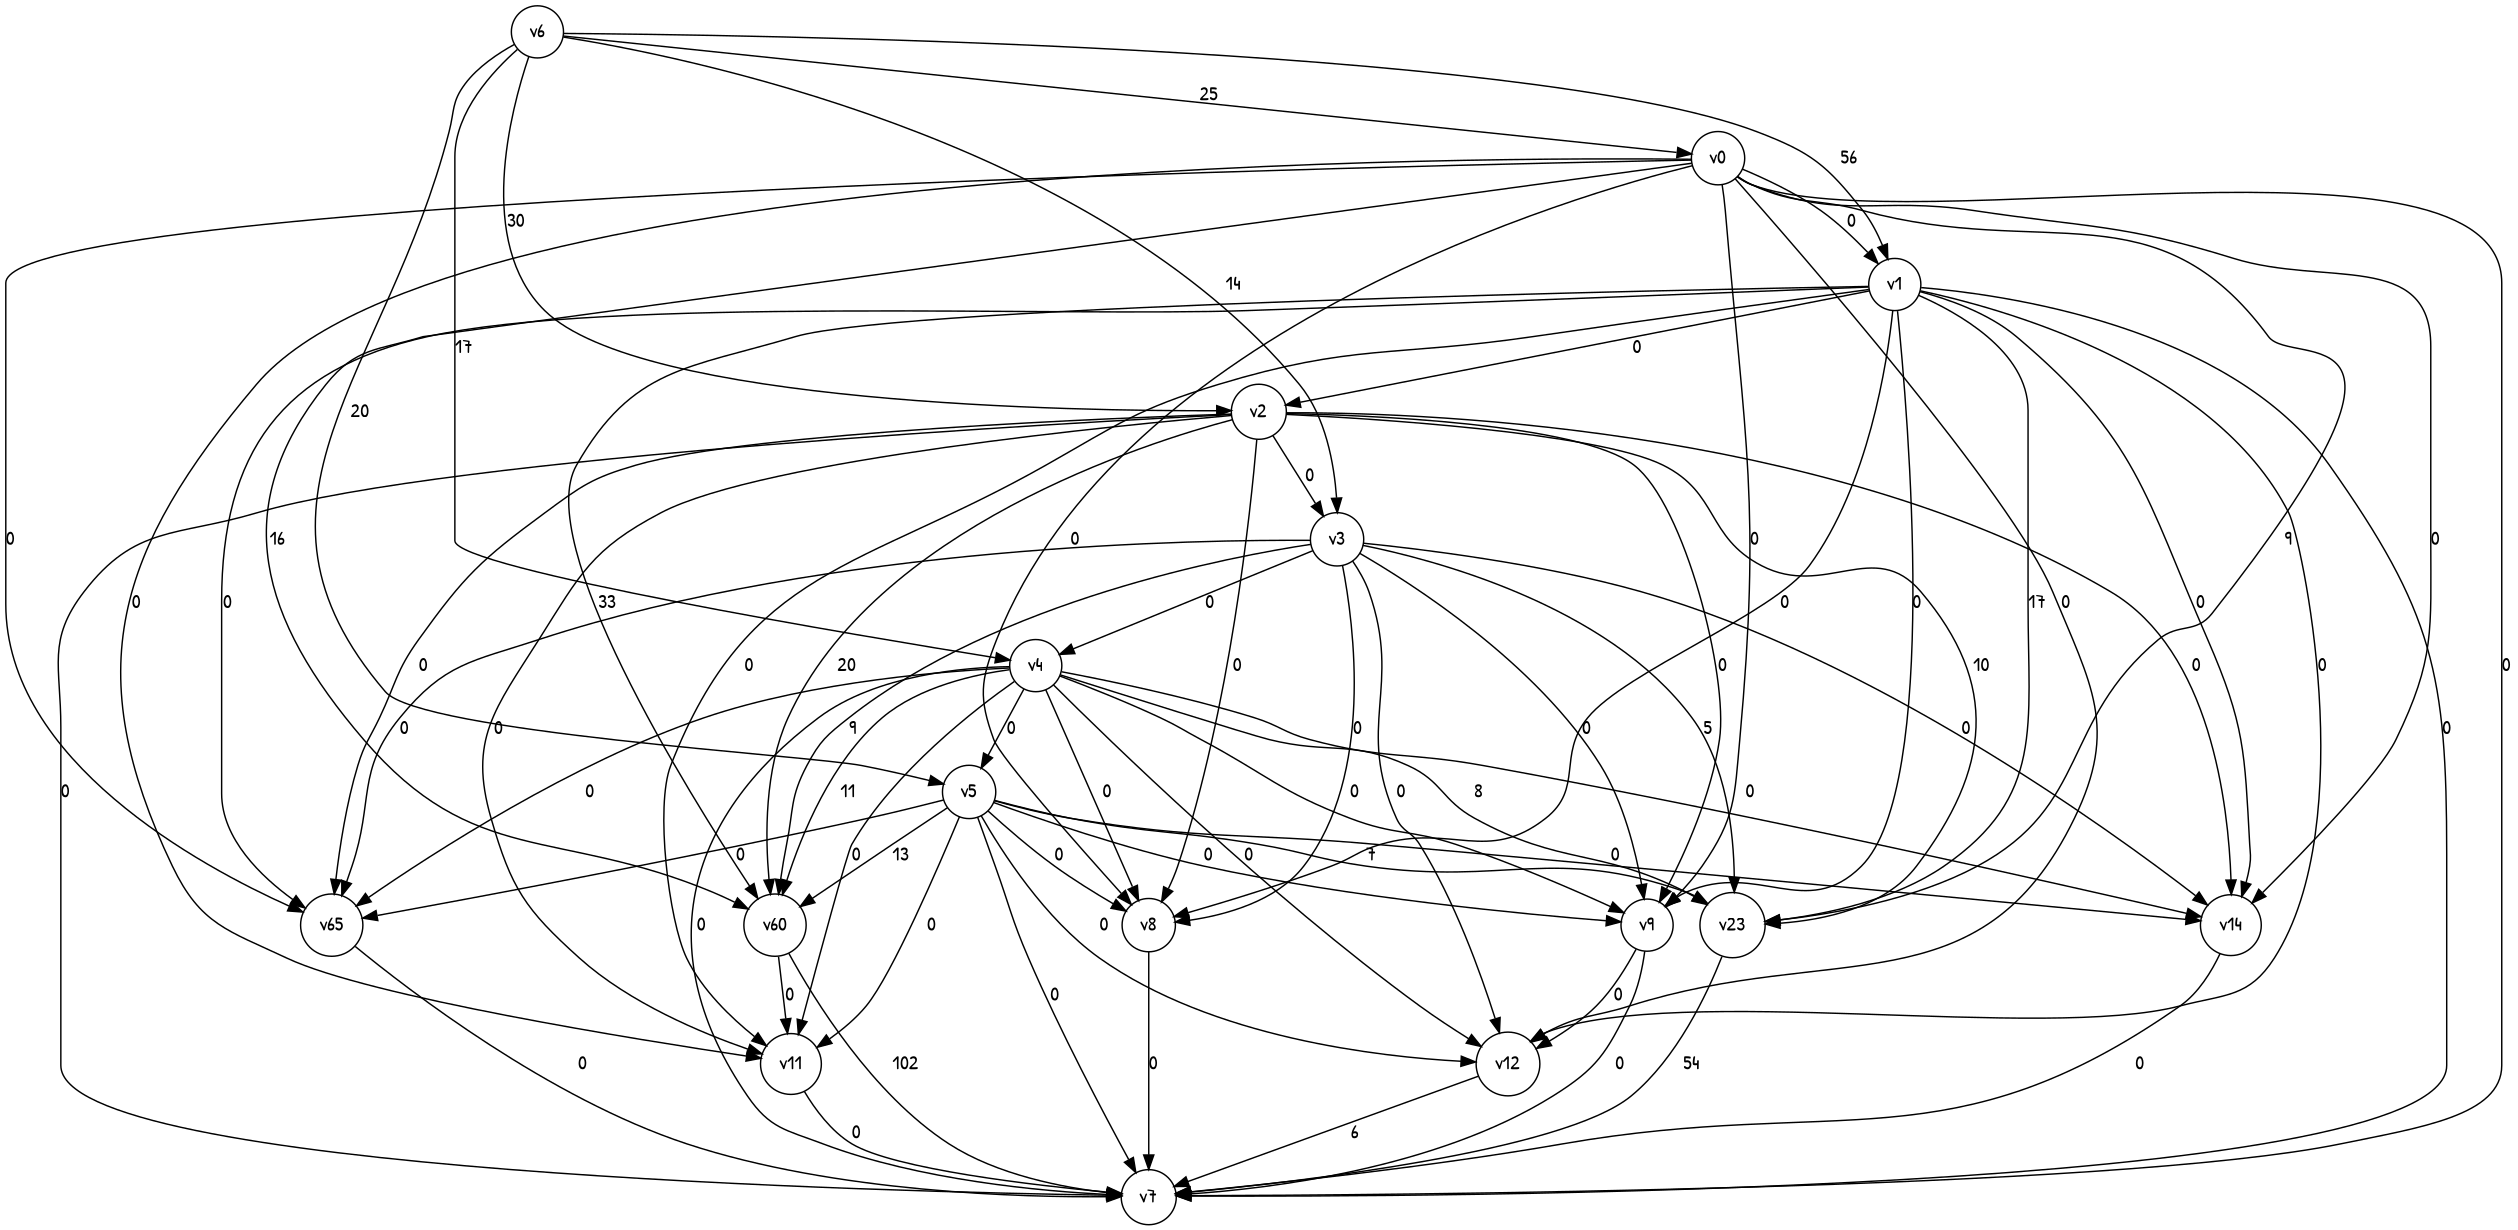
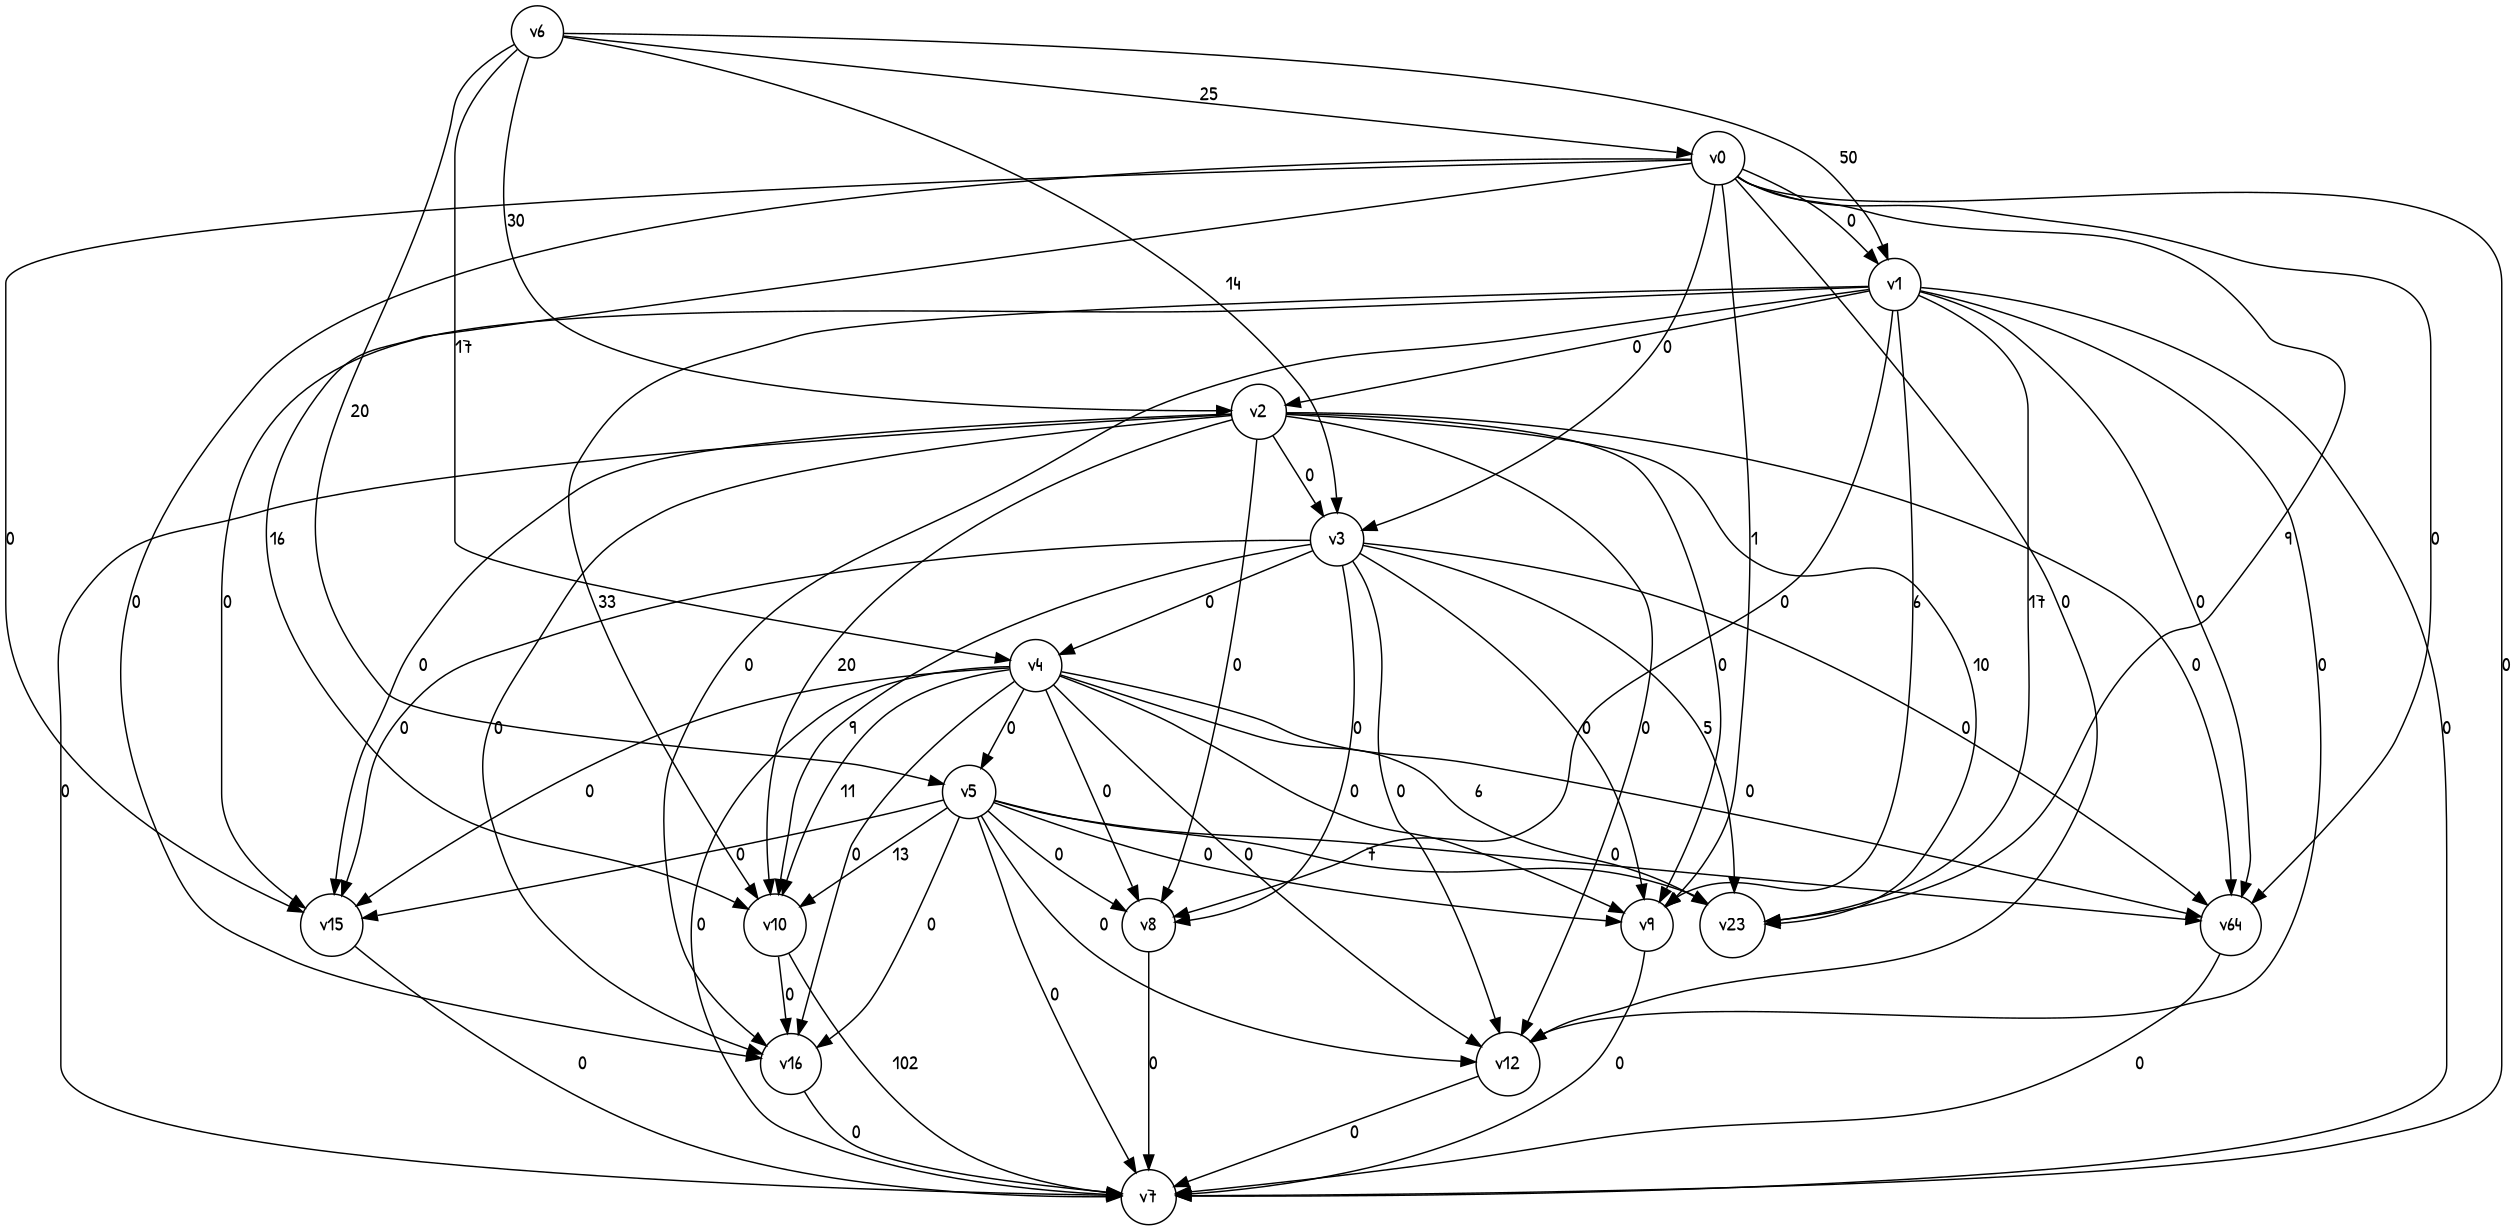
edge "v6" -> "v1": label "56" -> "50"
edge "v0" -> "v8": now "v0" -> "v3"
edge "v0" -> "v9": label "0" -> "1"
edge "v1" -> "v9": label "0" -> "6"
edge "v4" -> "v23": label "8" -> "6"
node "v65": label "v65" -> "v15"
node "v60": label "v60" -> "v10"
node "v14": label "v14" -> "v64"
edge "v9" -> "v12": now "v2" -> "v12"
node "v11": label "v11" -> "v16"
edge "v12" -> "v7": label "6" -> "0"
edge "v23" -> "v7": removed, label "54"
